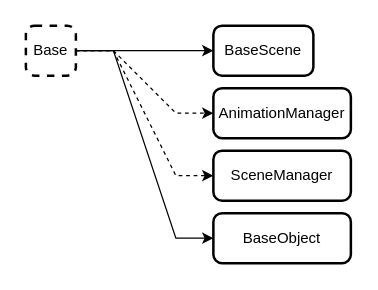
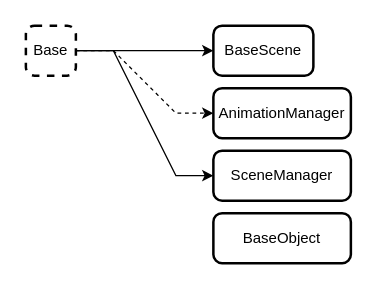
edge "Base" -> "SceneManager": style dashed -> solid
edge "Base" -> "BaseObject": removed
